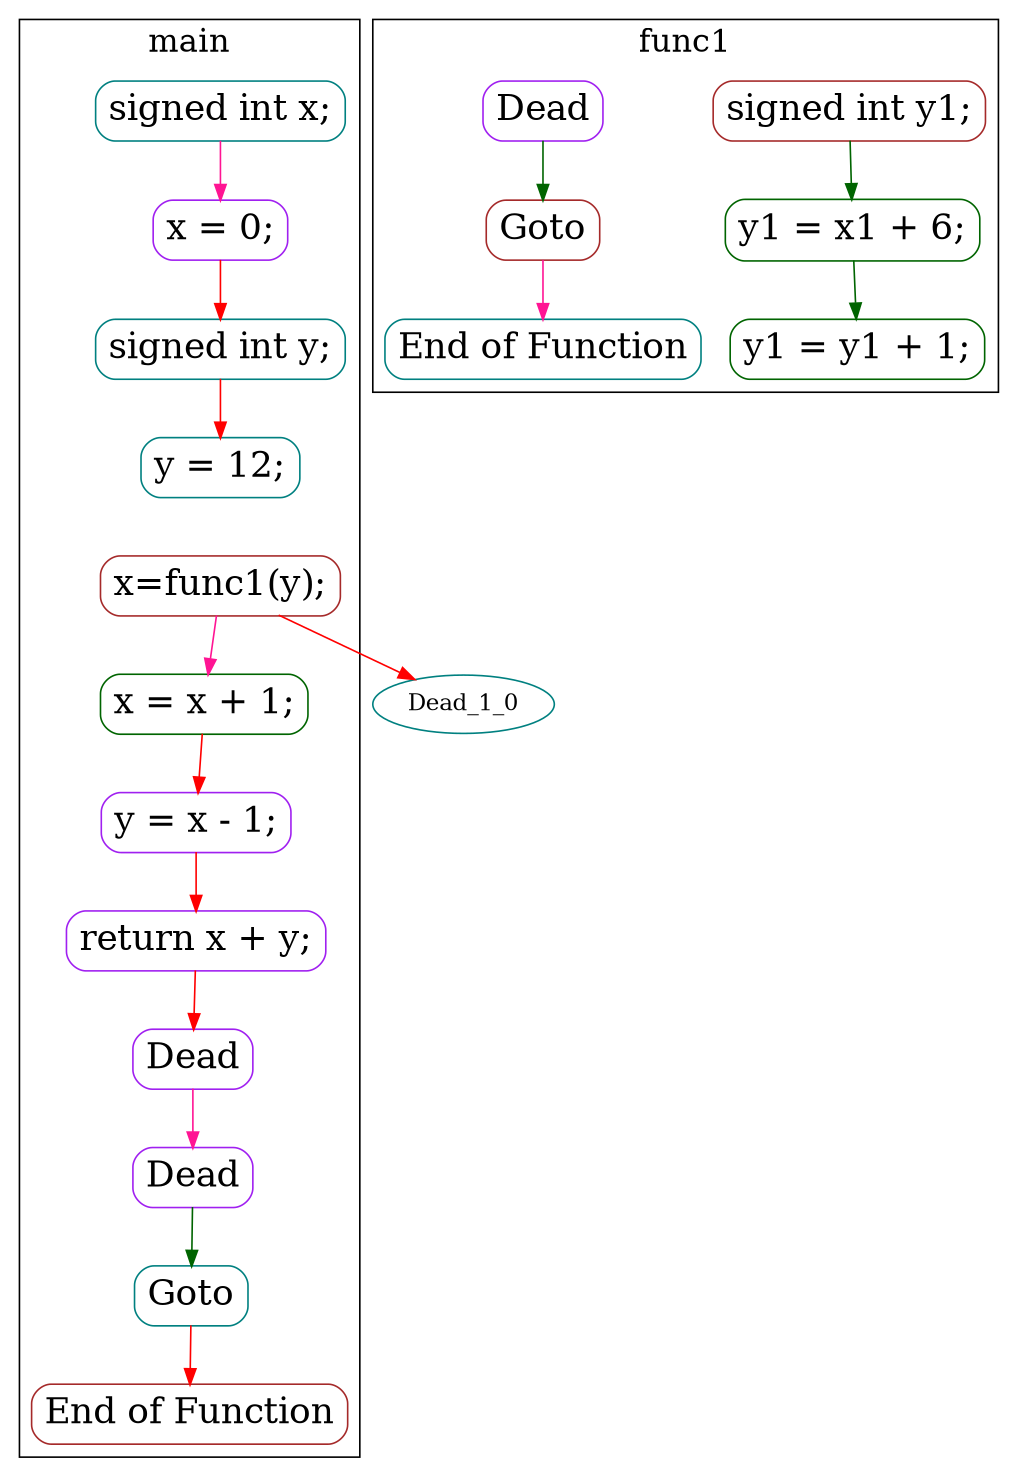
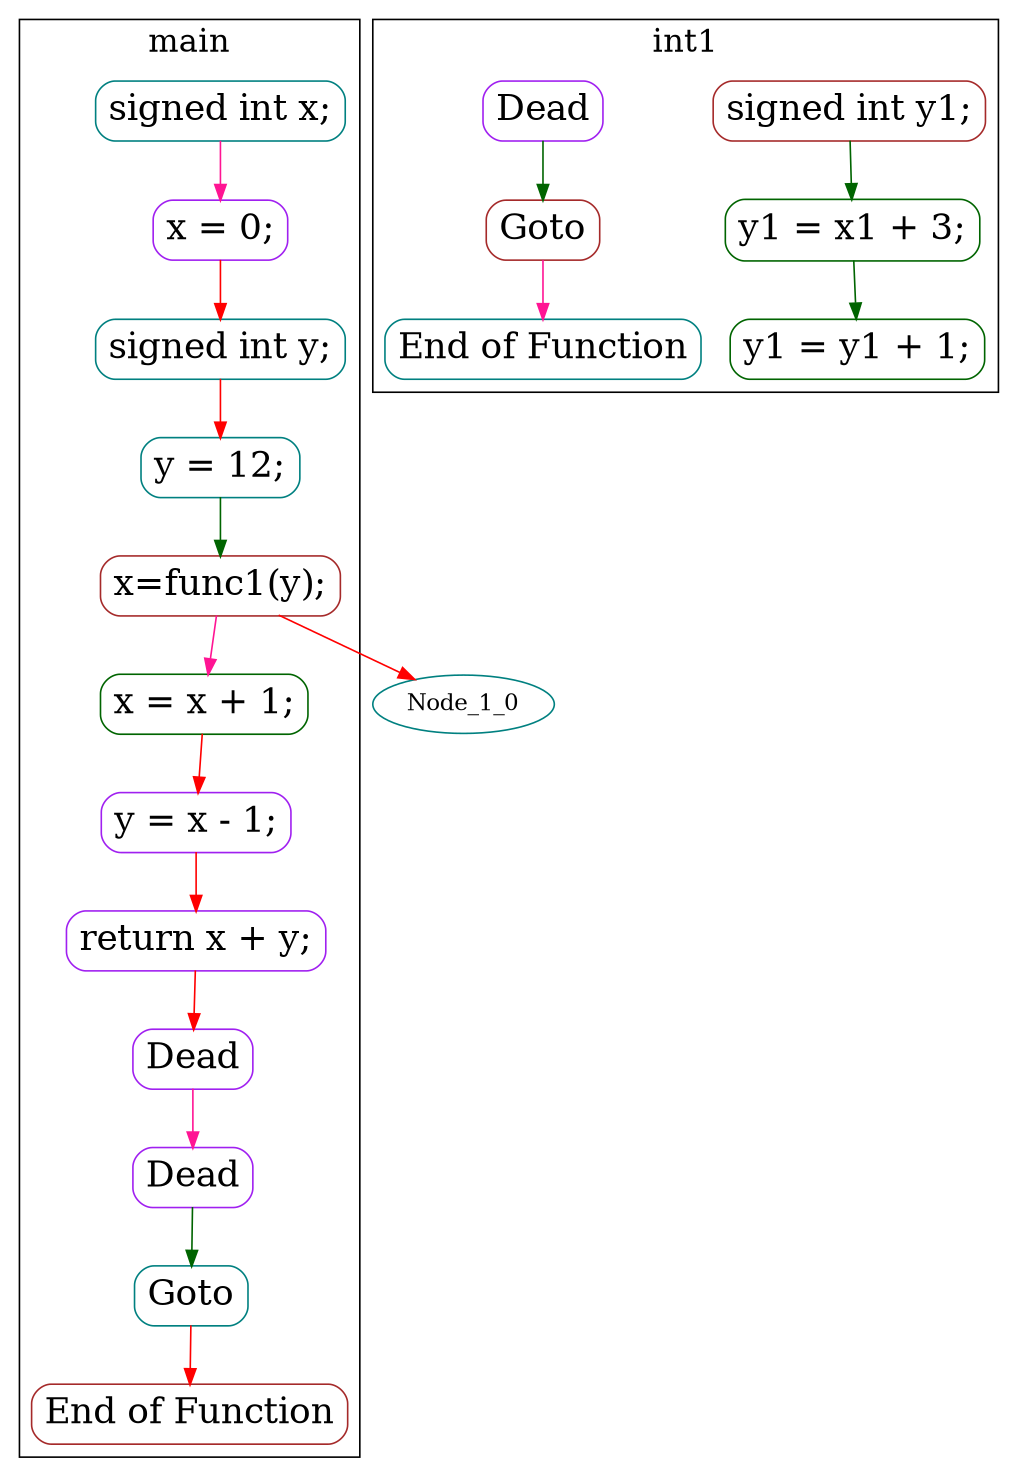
cluster "func1": label "func1" -> "int1"
node "y1 = x1 + 6;": label "y1 = x1 + 6;" -> "y1 = x1 + 3;"
edge "y = 12;" -> "x=func1(y);": added
node "Dead_1_0": label "Dead_1_0" -> "Node_1_0"
